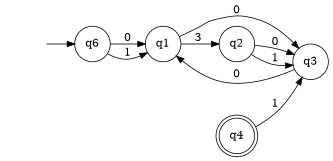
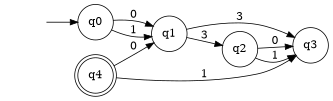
edge "q1" -> "q3": label "0" -> "3"
node "q6": label "q6" -> "q0"
edge "q3" -> "q1": now "q4" -> "q1"
